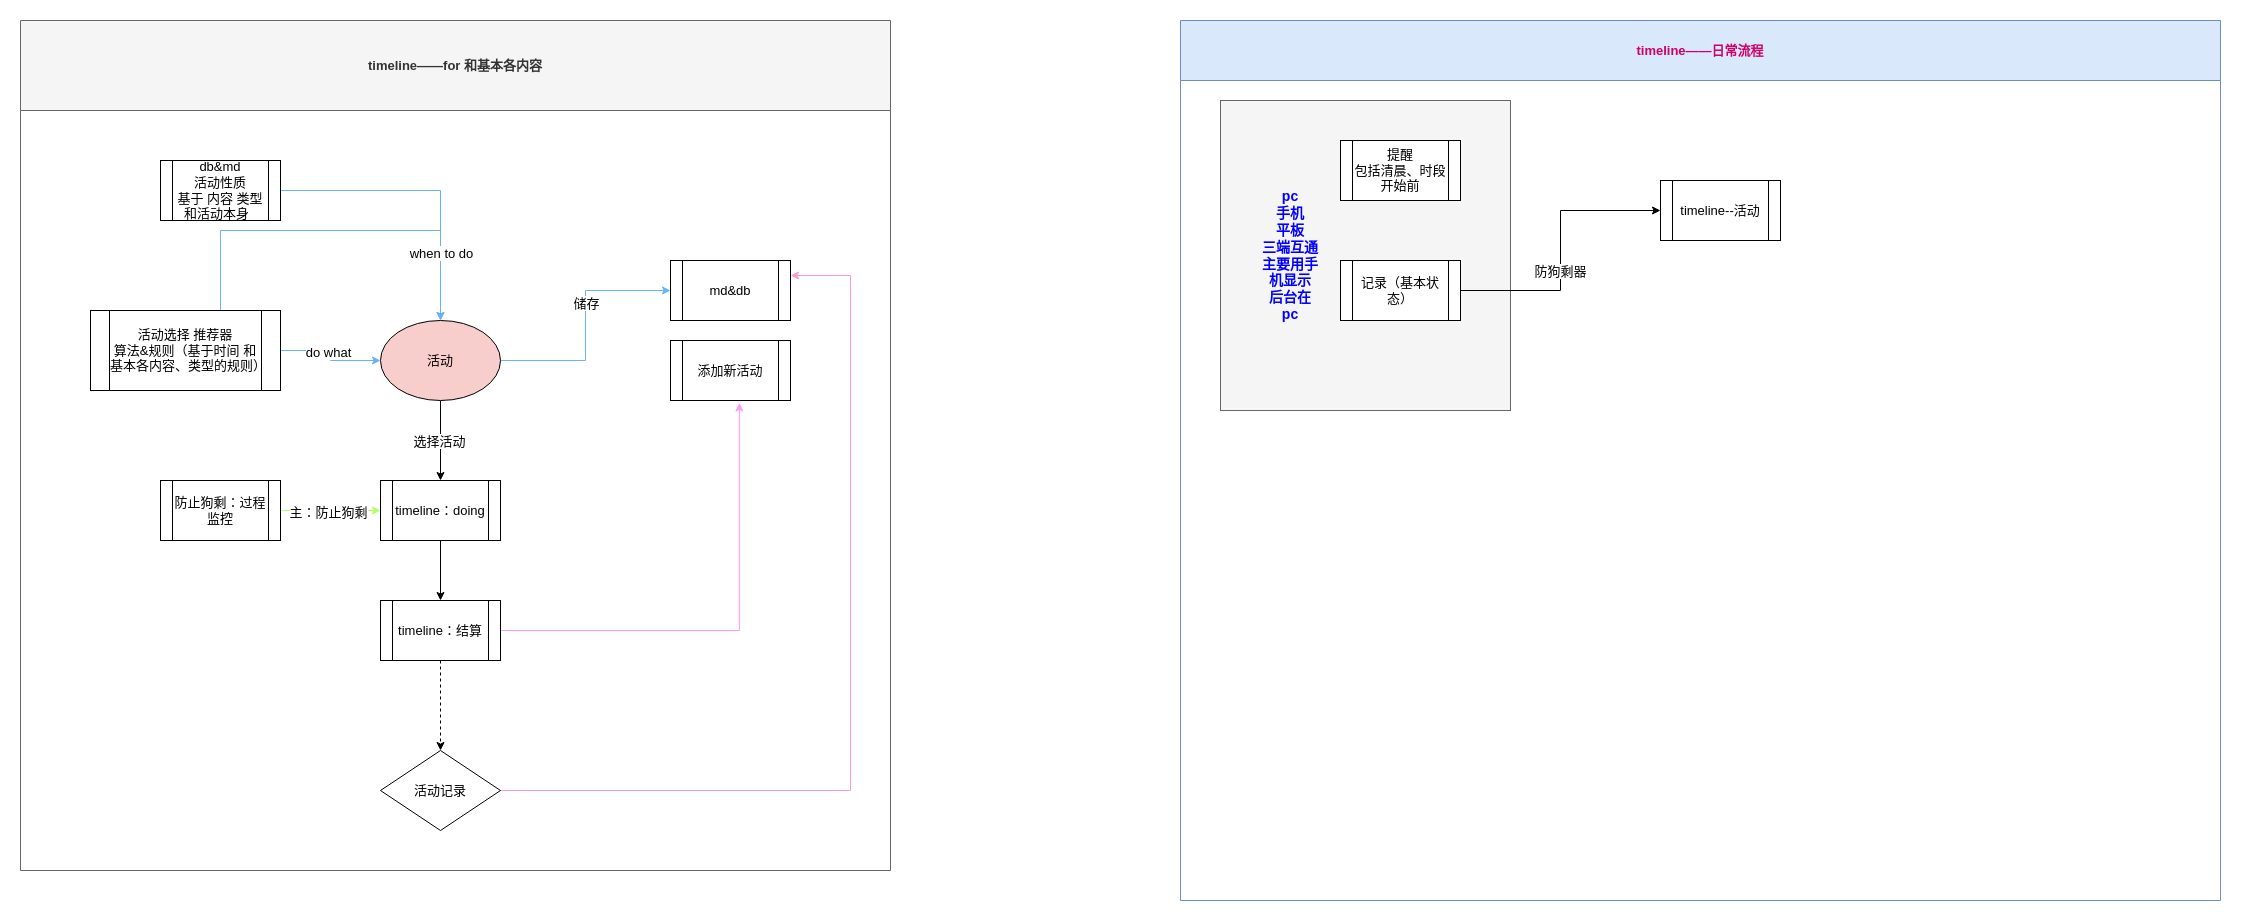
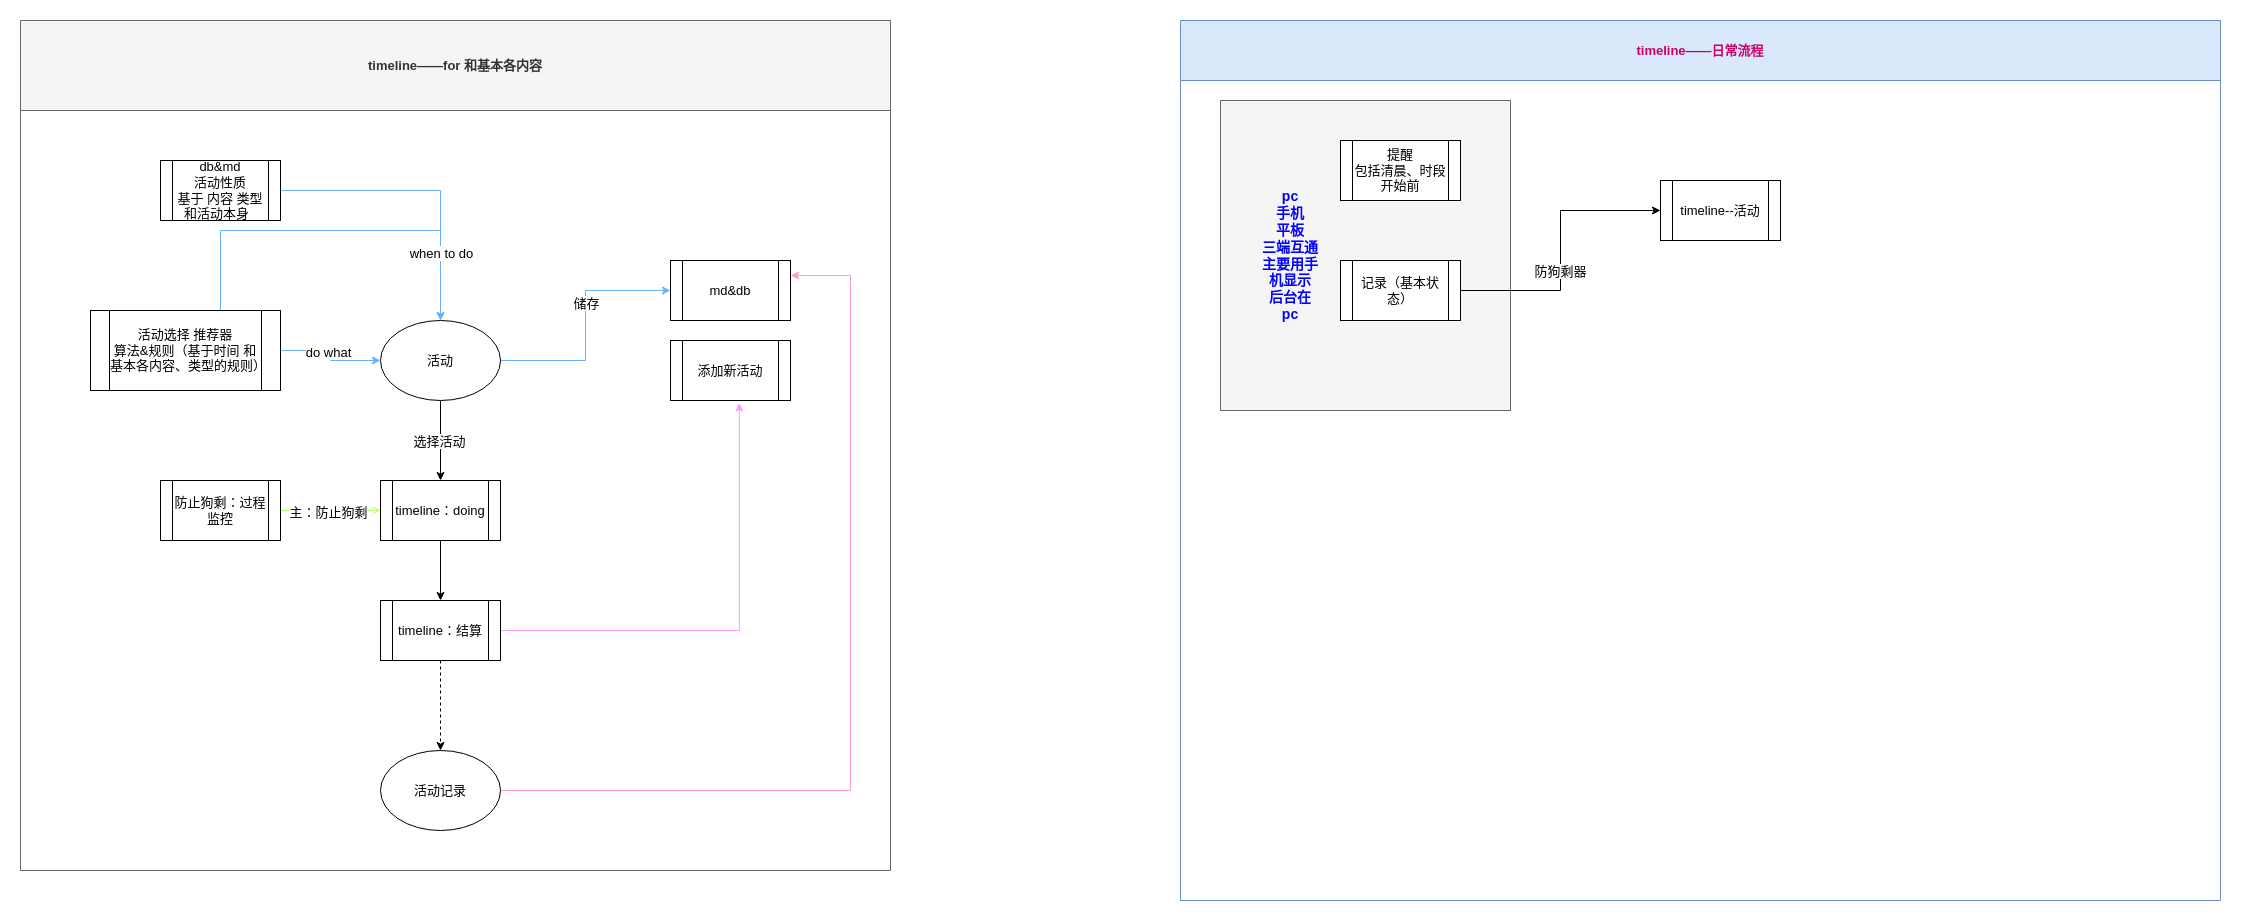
node "活动": fillcolor #f8cecc -> #ffffff
edge "防止狗剩：过程监控" -> "timeline：doing": arrowhead classic -> open
node "活动记录": shape diamond -> ellipse
